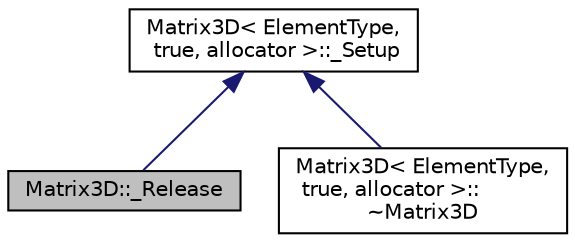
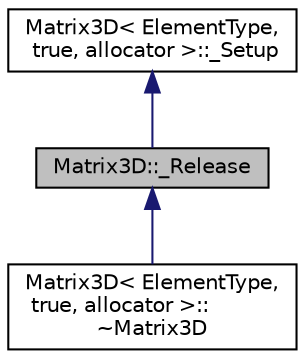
edge "Matrix3D< ElementType, true, allocator >:: ~Matrix3D" -> "Matrix3D< ElementType, true, allocator >::_Setup": now "Matrix3D< ElementType, true, allocator >:: ~Matrix3D" -> "Matrix3D::_Release"
